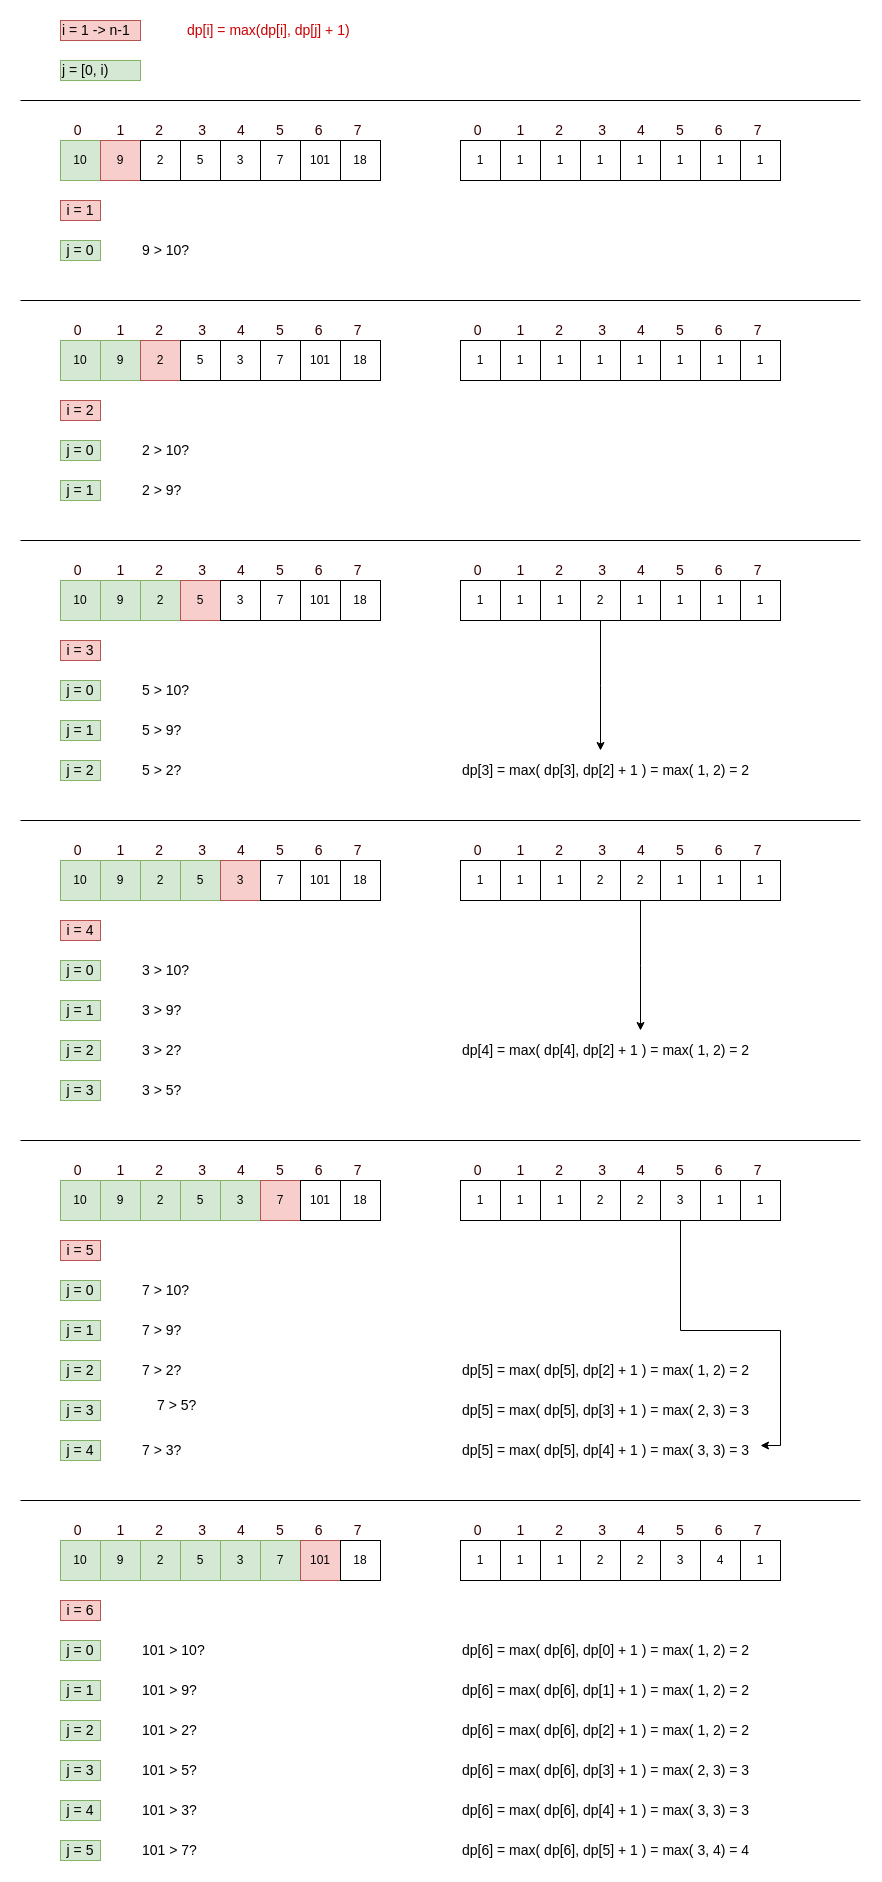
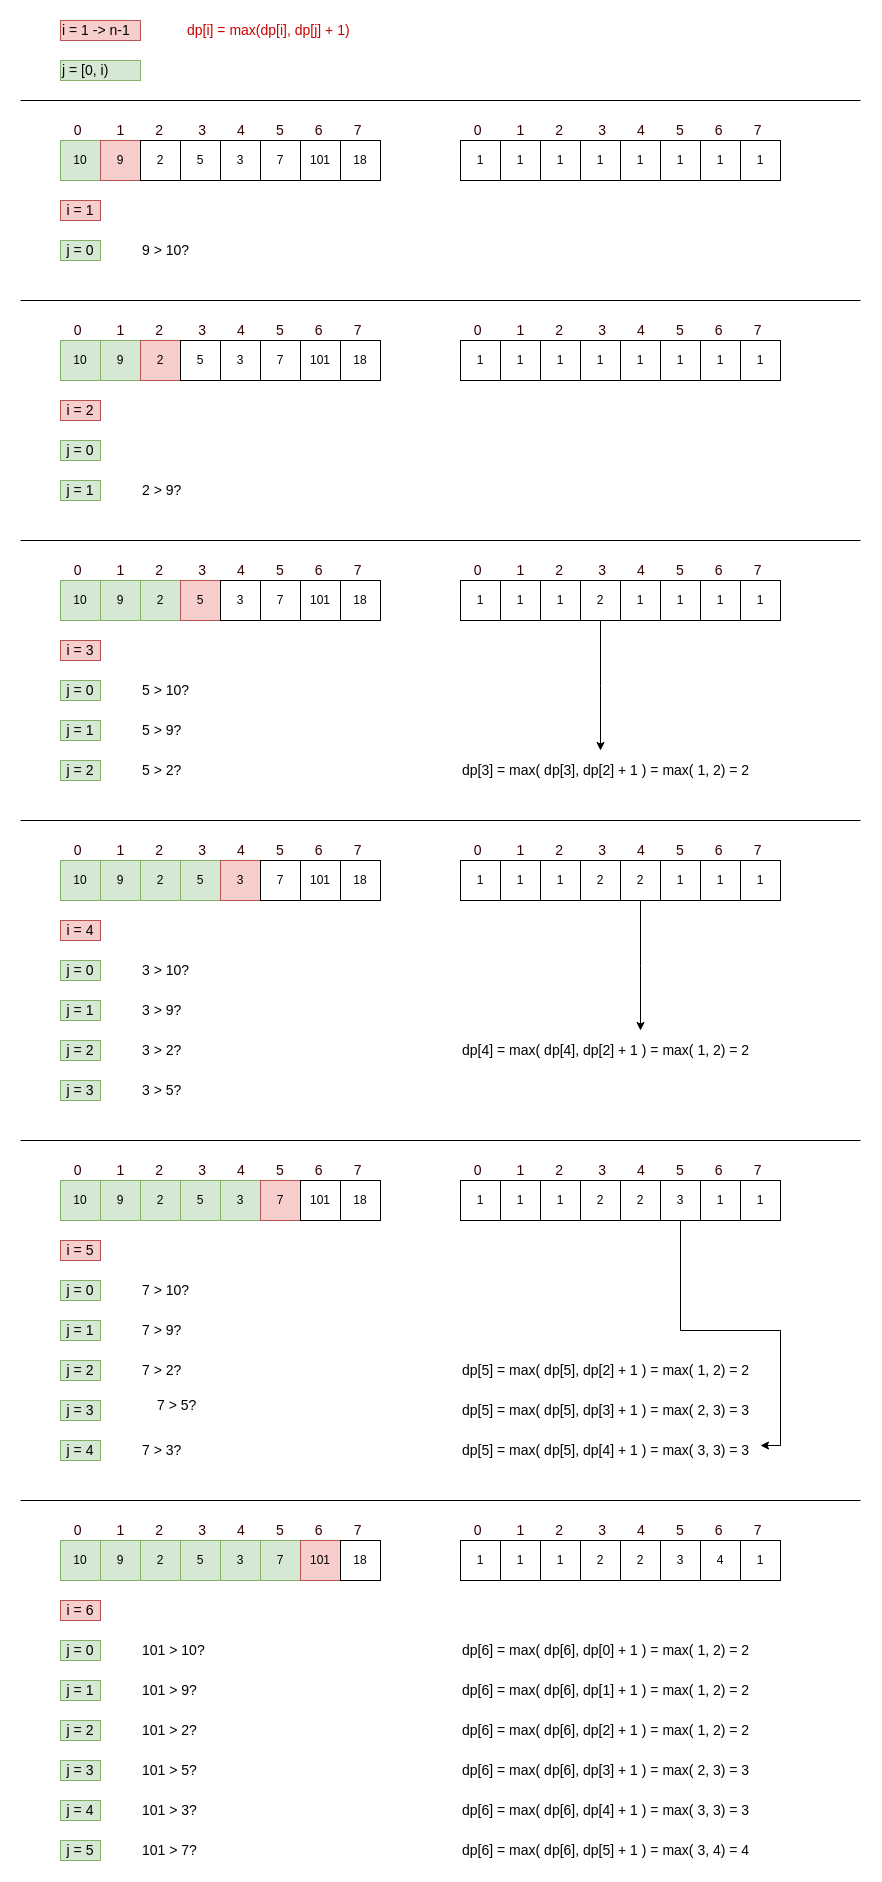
node "2 > 10?": removed
